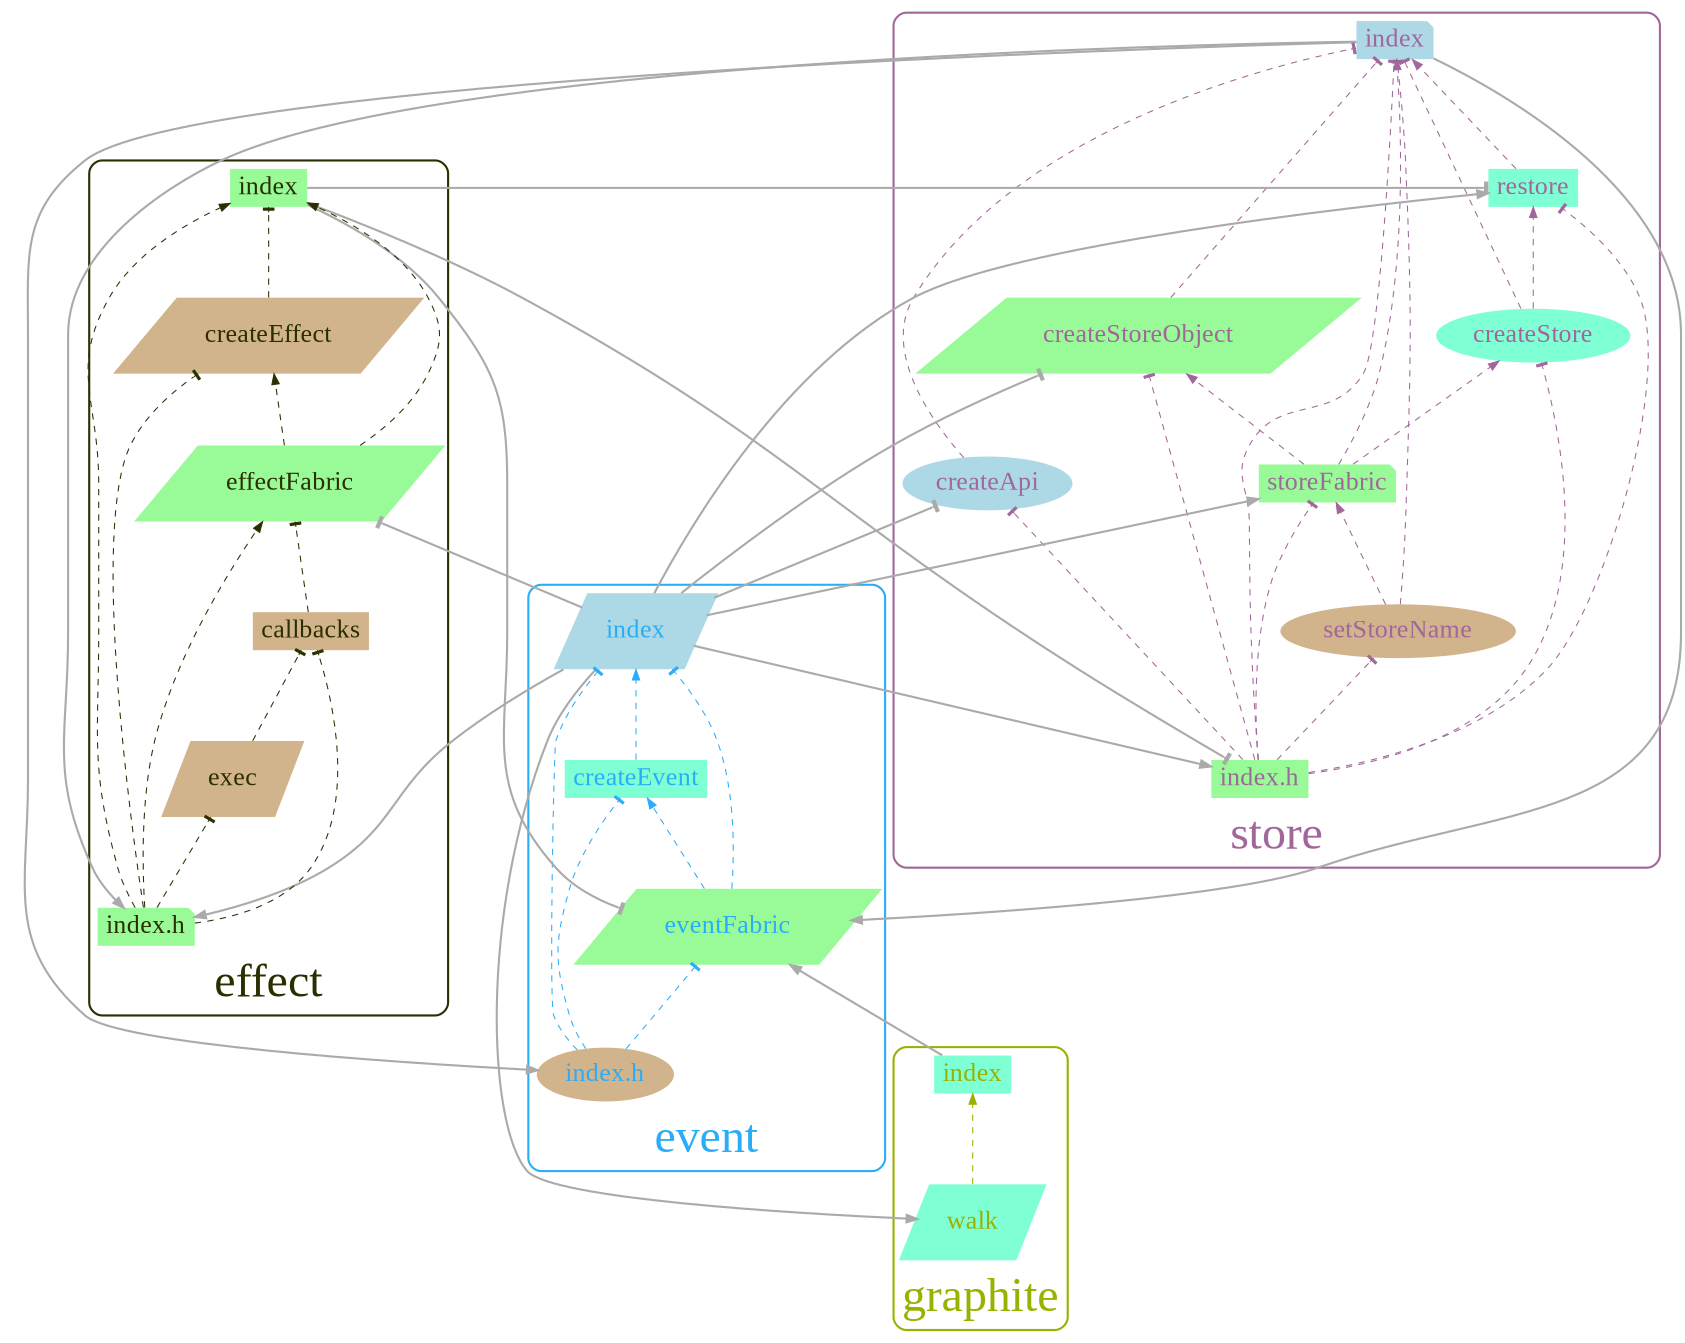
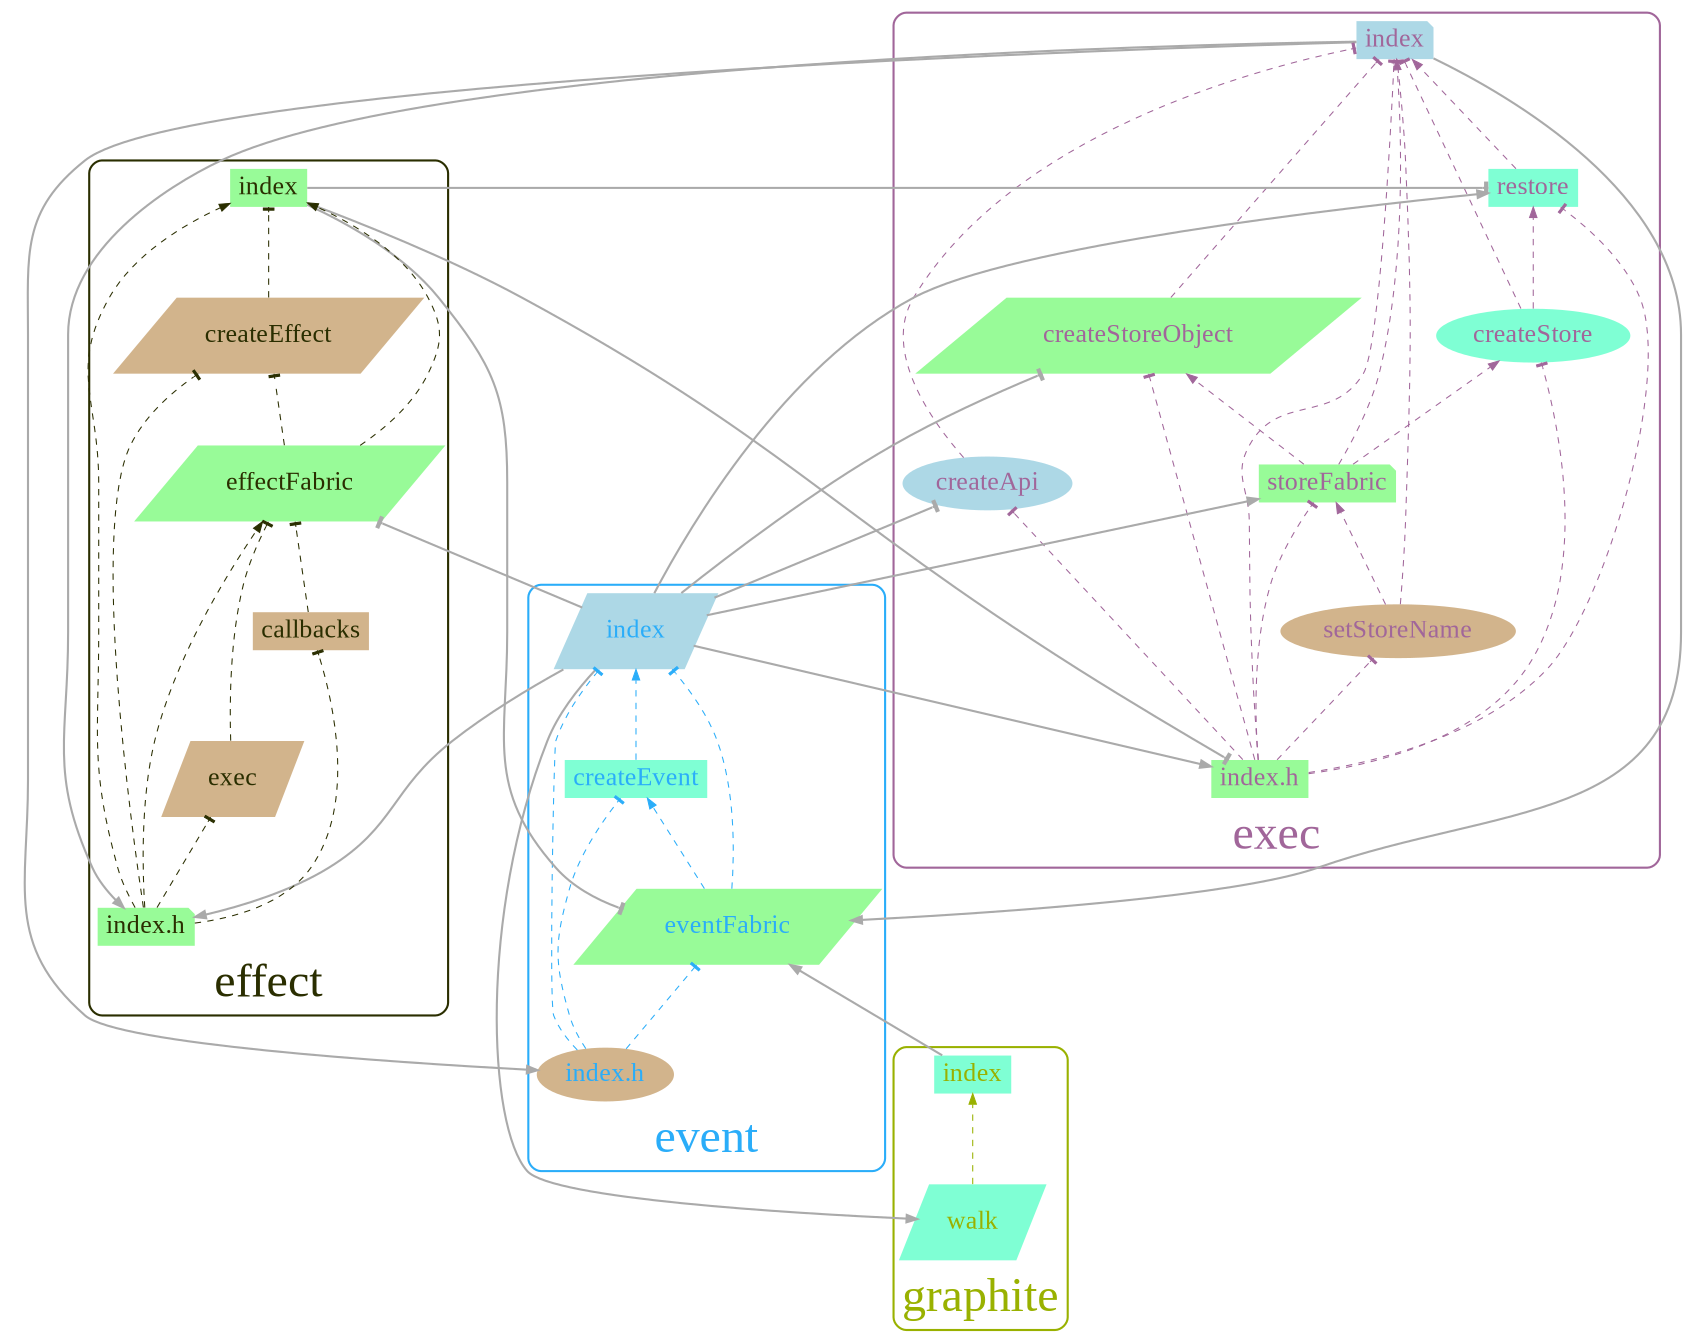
edge "effectFabric" -> "createEffect": arrowhead normal -> tee
edge "exec" -> "callbacks": now "exec" -> "effectFabric"
cluster "store": label "store" -> "exec"
